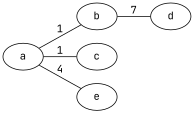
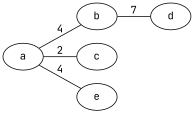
edge "b" -- "a": label "1" -> "4"
edge "a" -- "c": label "1" -> "2"
